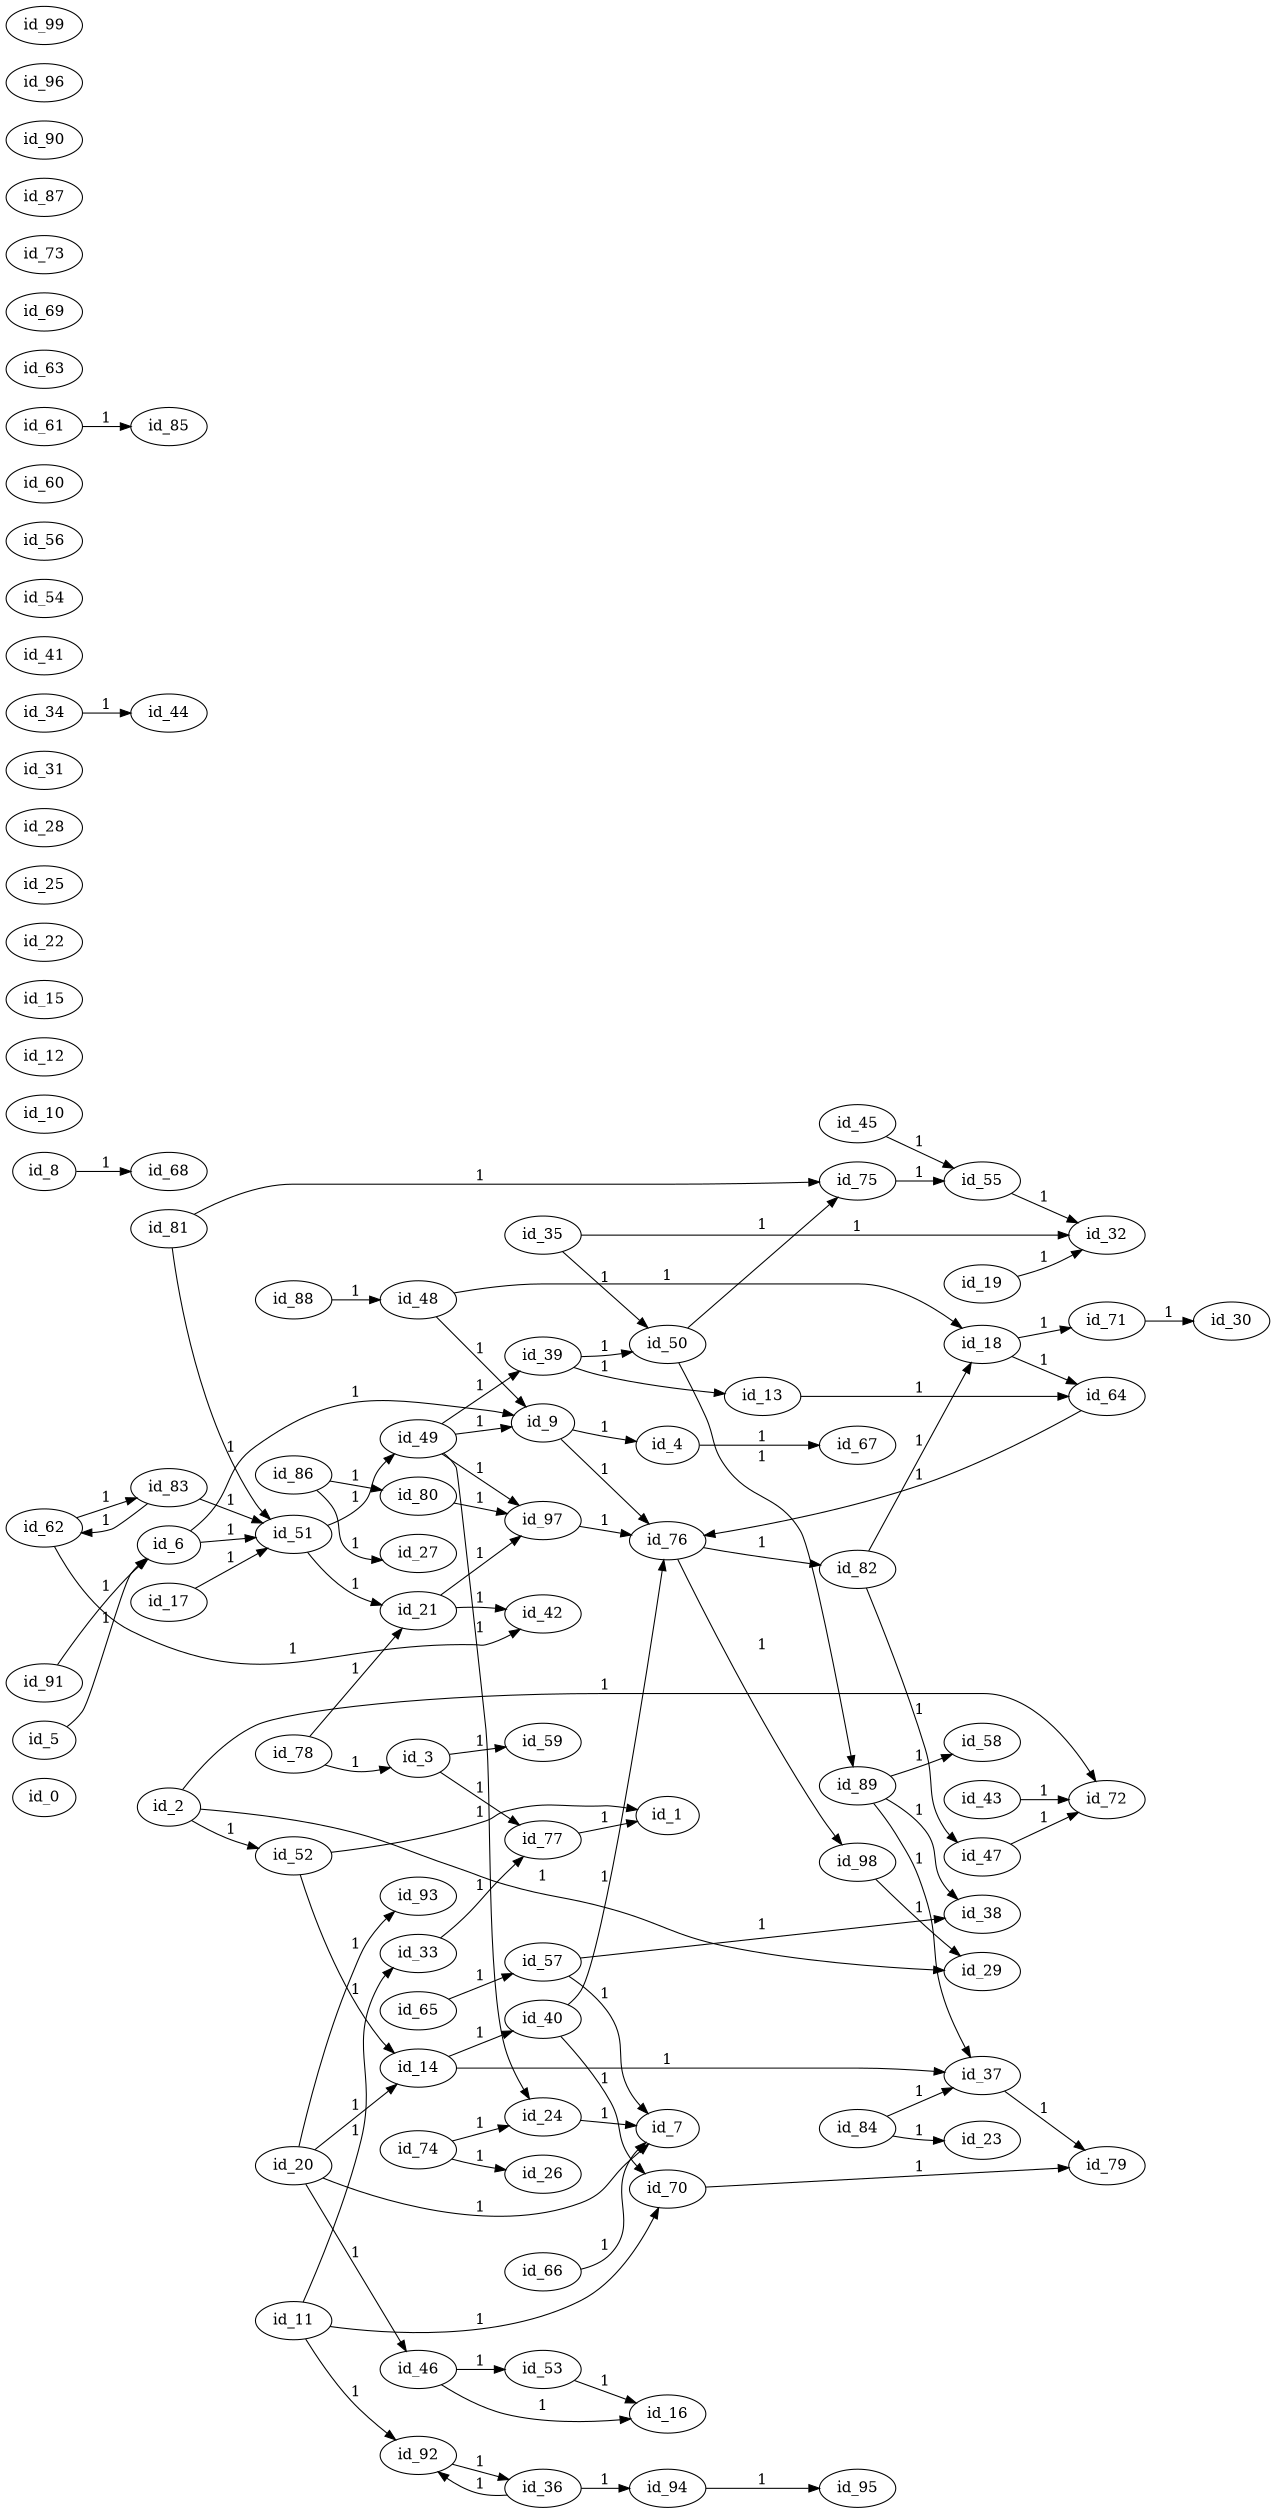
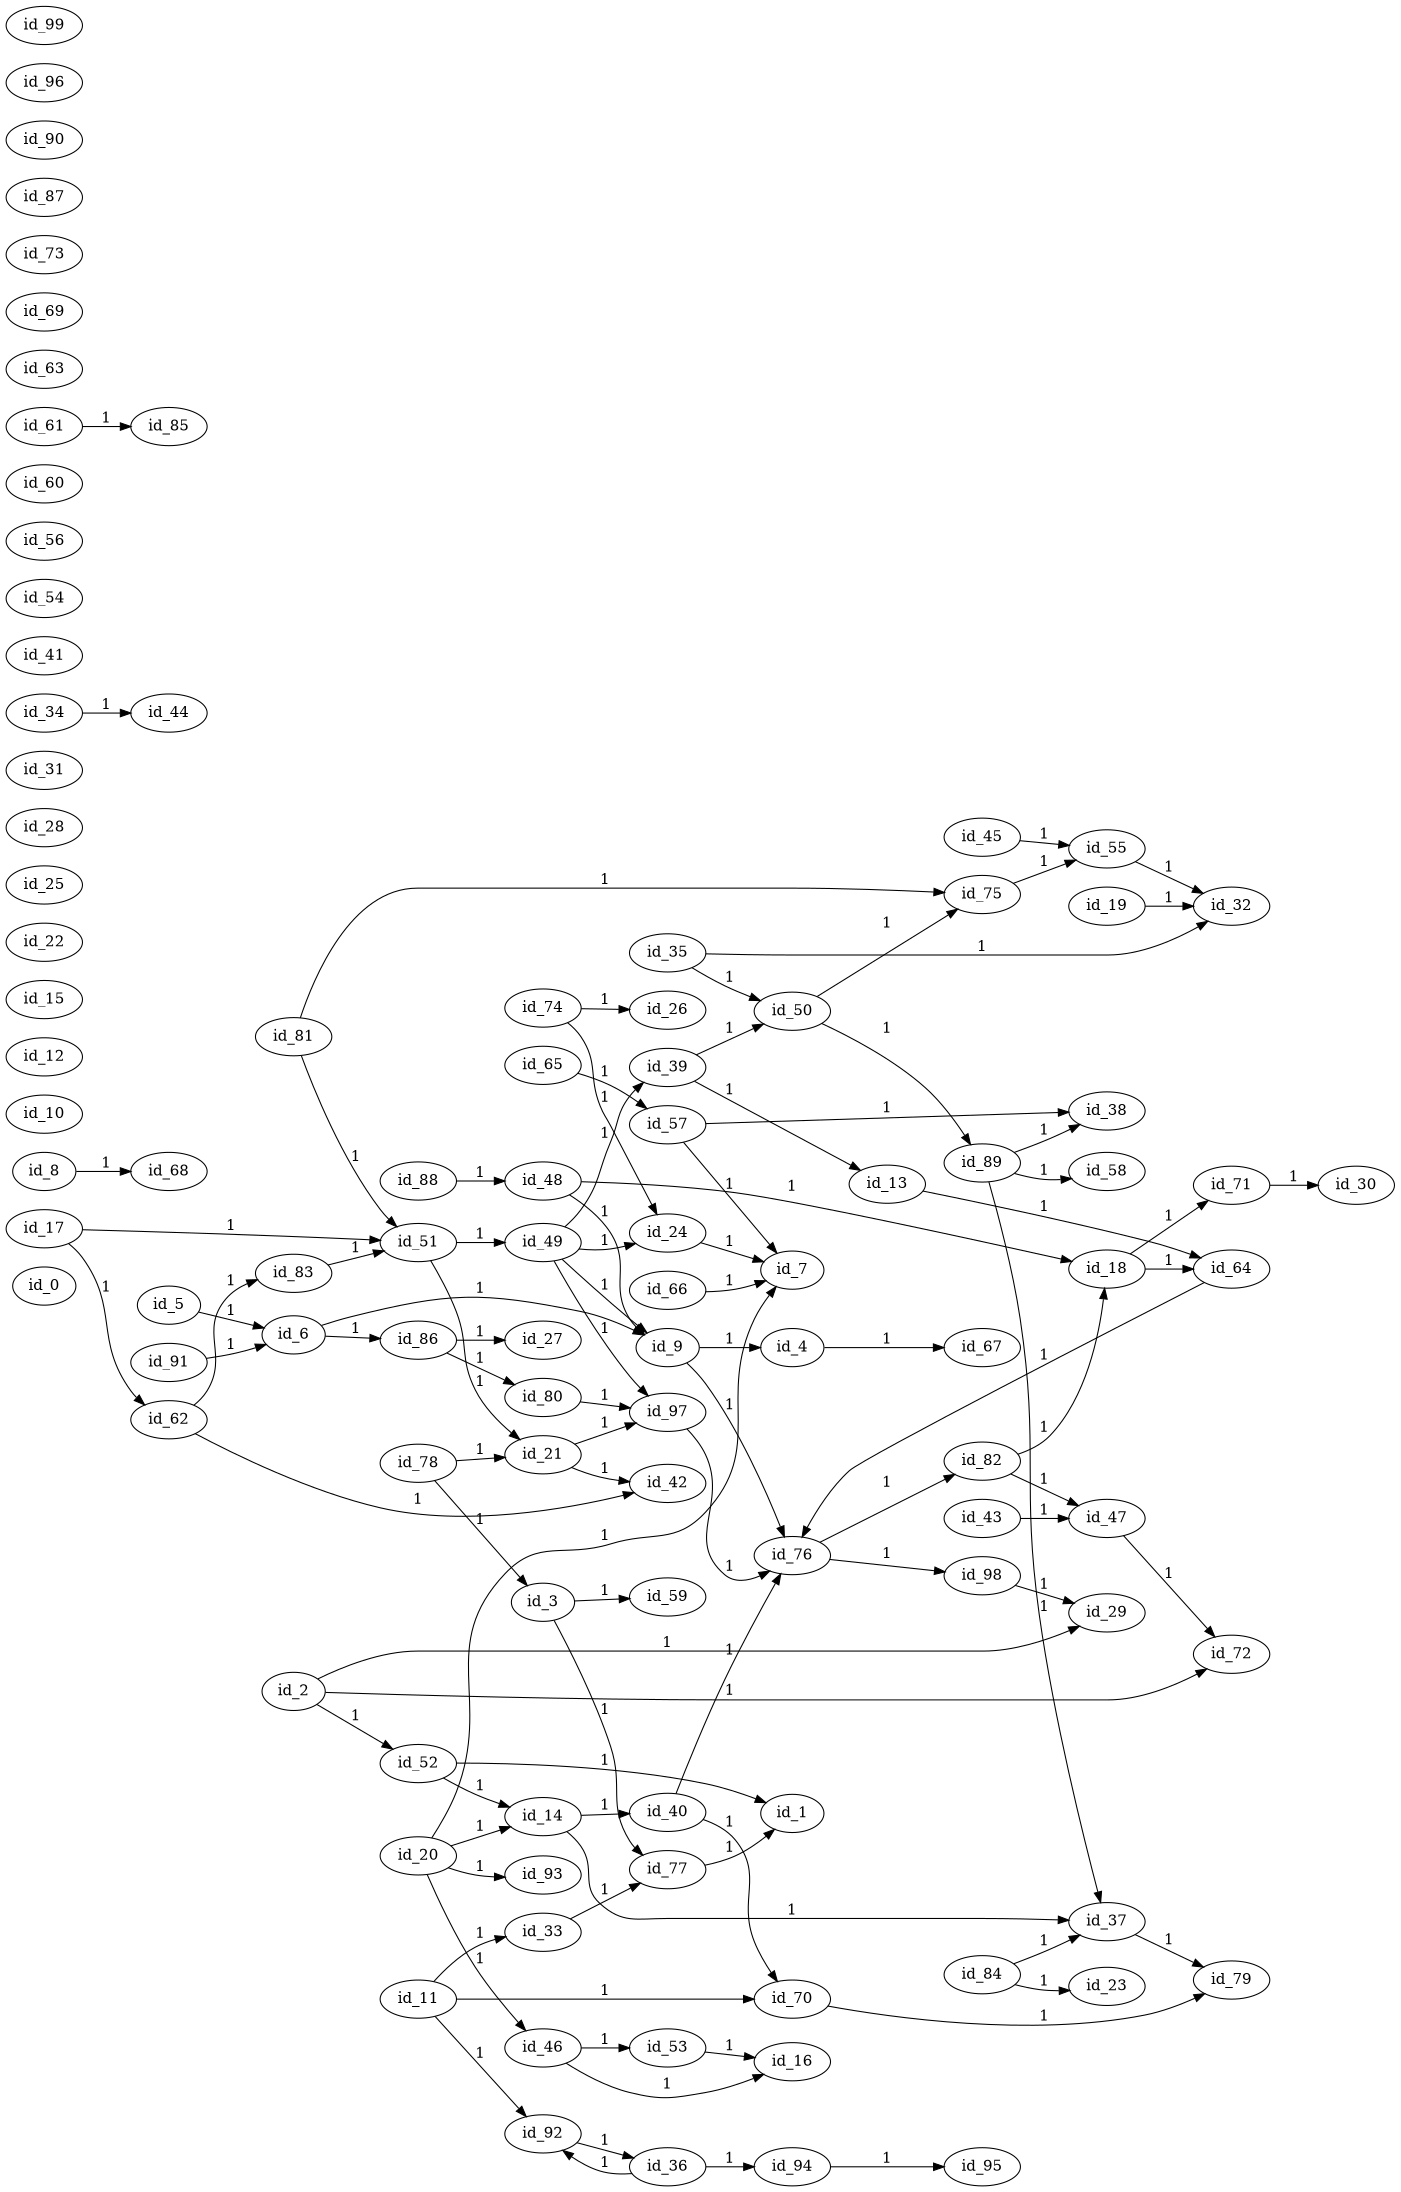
edge "id_83" -> "id_62": now "id_17" -> "id_62"
edge "id_6" -> "id_51": now "id_6" -> "id_86"
edge "id_43" -> "id_72": now "id_43" -> "id_47"
